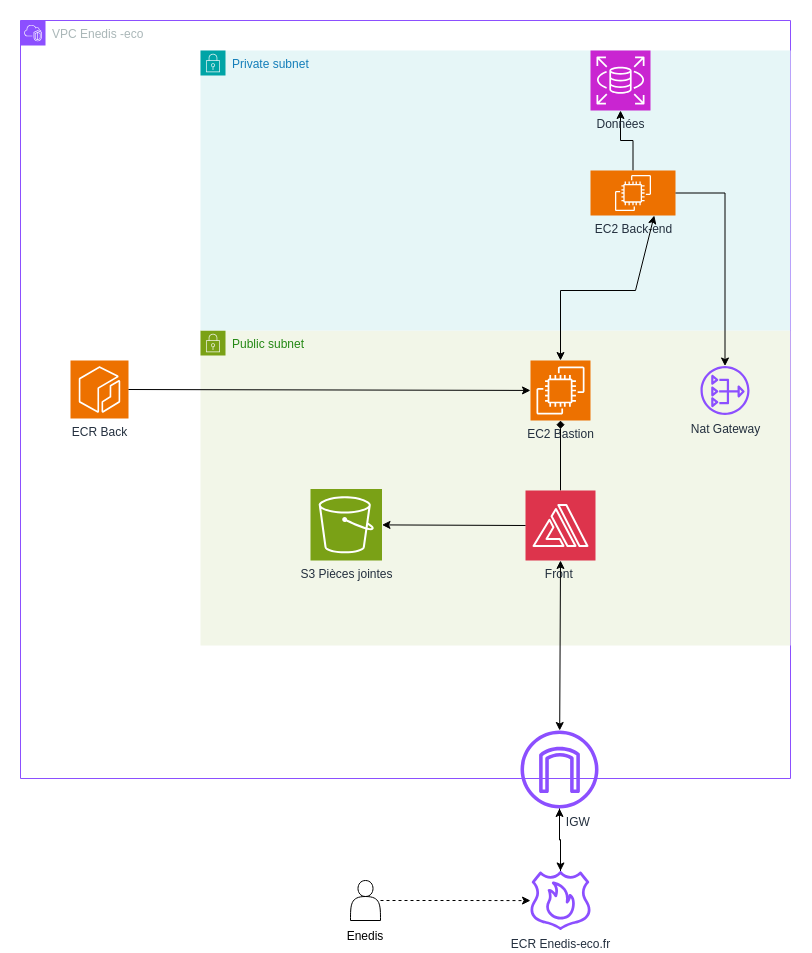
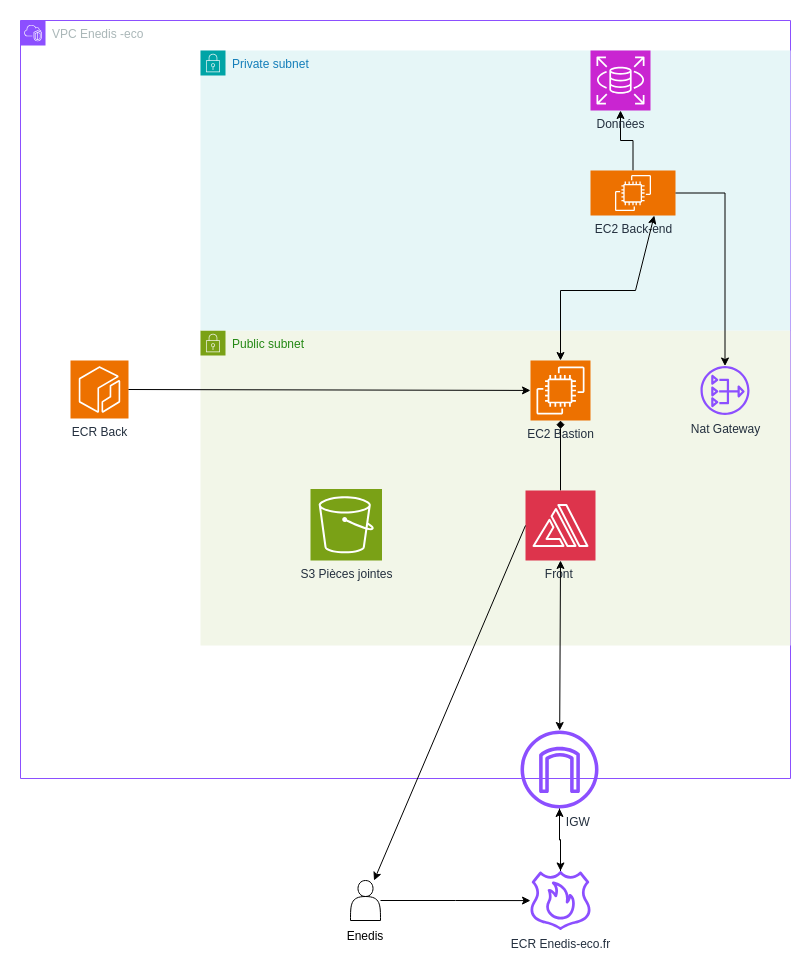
edge "Front" -> "S3 Pièces jointes": now "Front" -> "Enedis"
edge "Enedis" -> "ECR Enedis-eco.fr": style dashed -> solid
